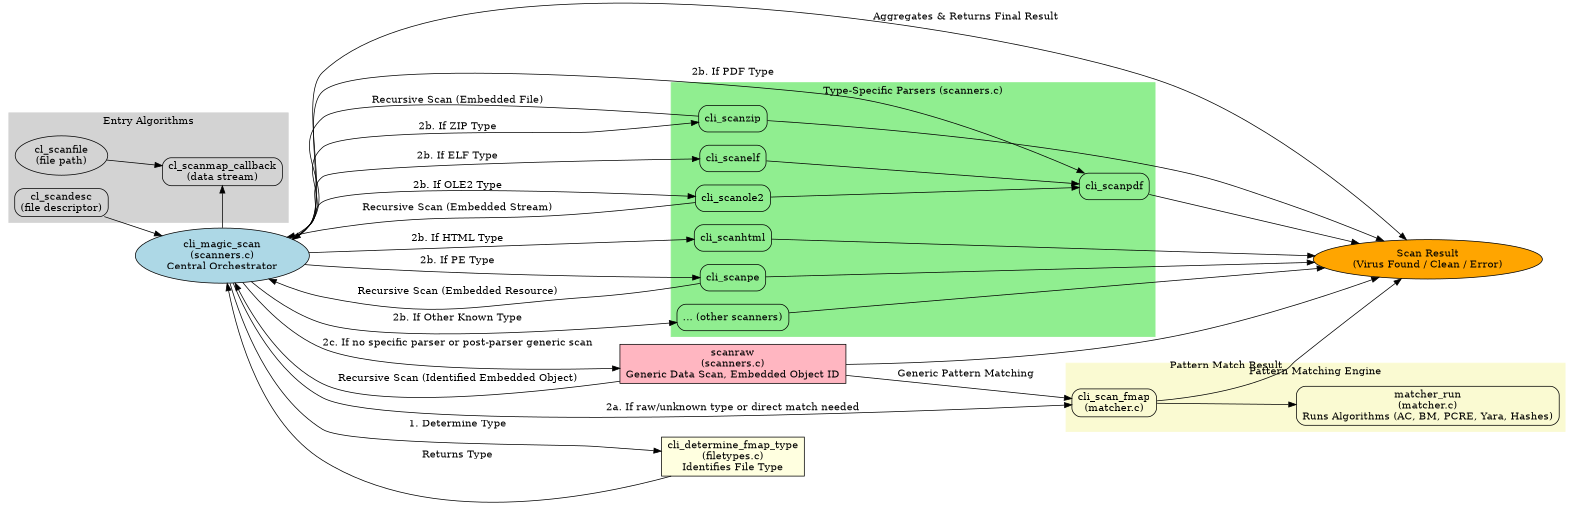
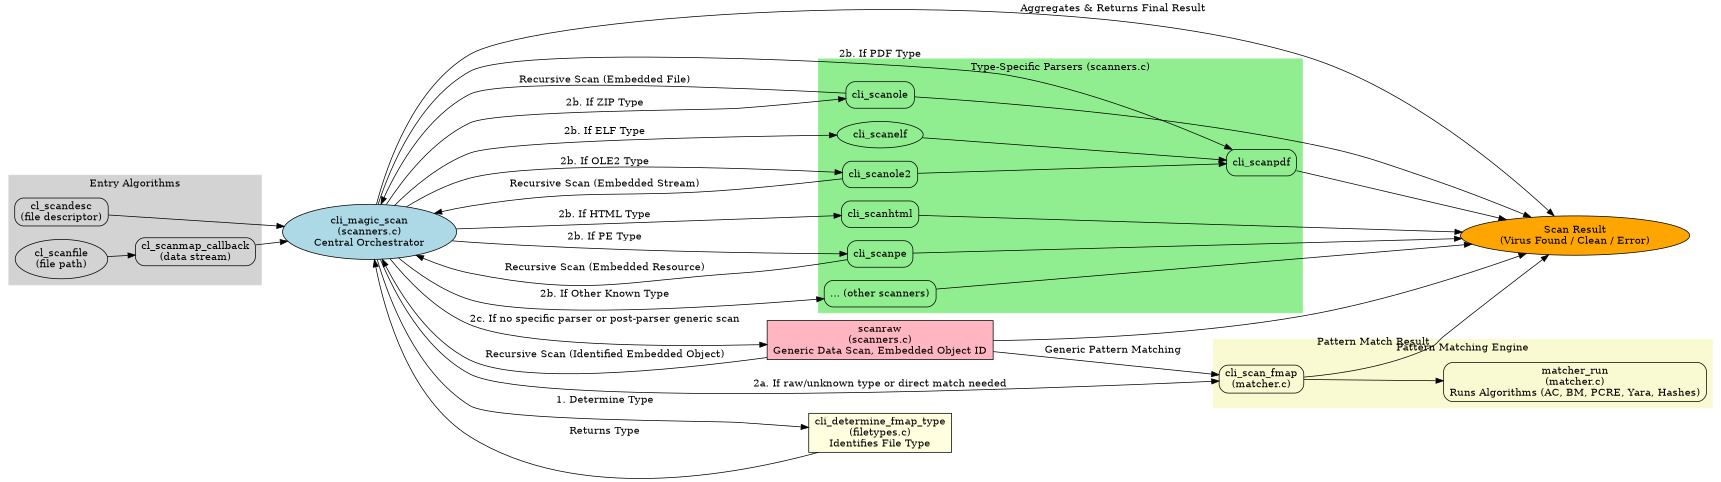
node "cli_scanzip": label "cli_scanzip" -> "cli_scanole"
node "cli_scanelf": shape box -> ellipse
edge "cli_magic_scan (scanners.c) Central Orchestrator" -> "cl_scanmap_callback (data stream)": reversed
